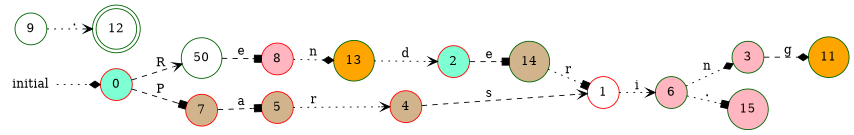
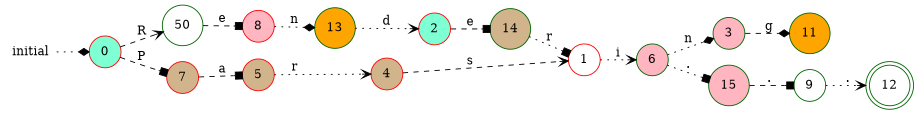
edge "15" -> "9": added, label "."
